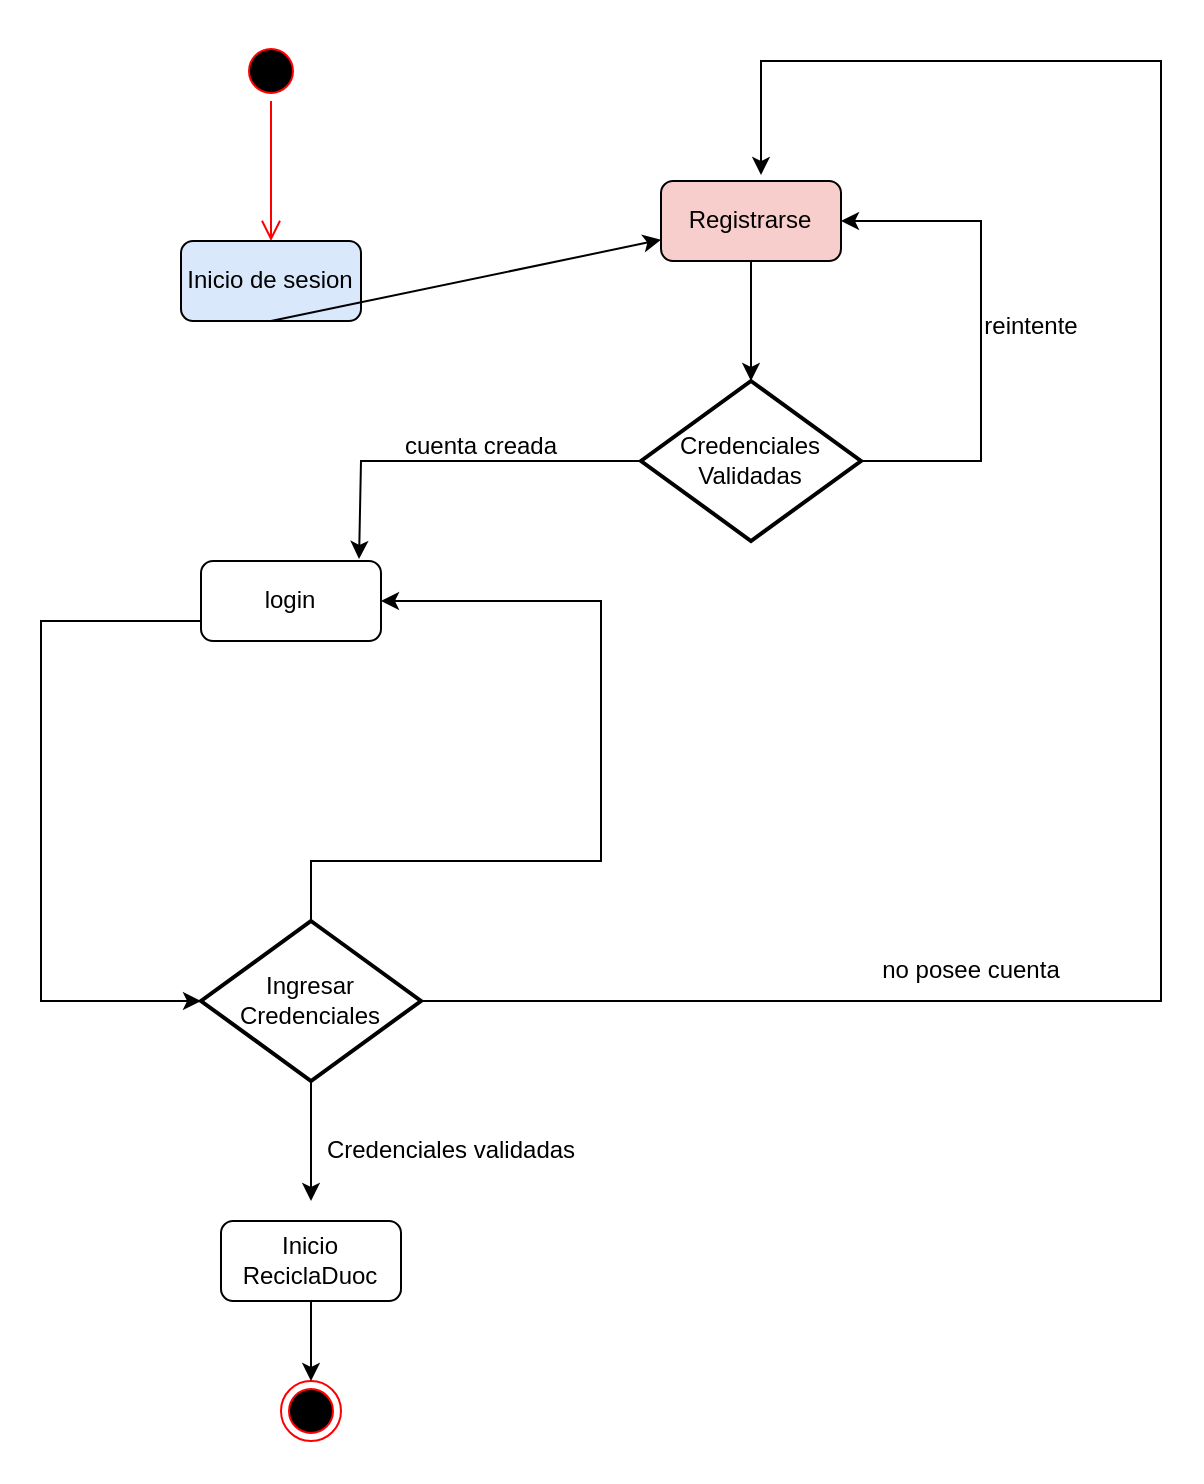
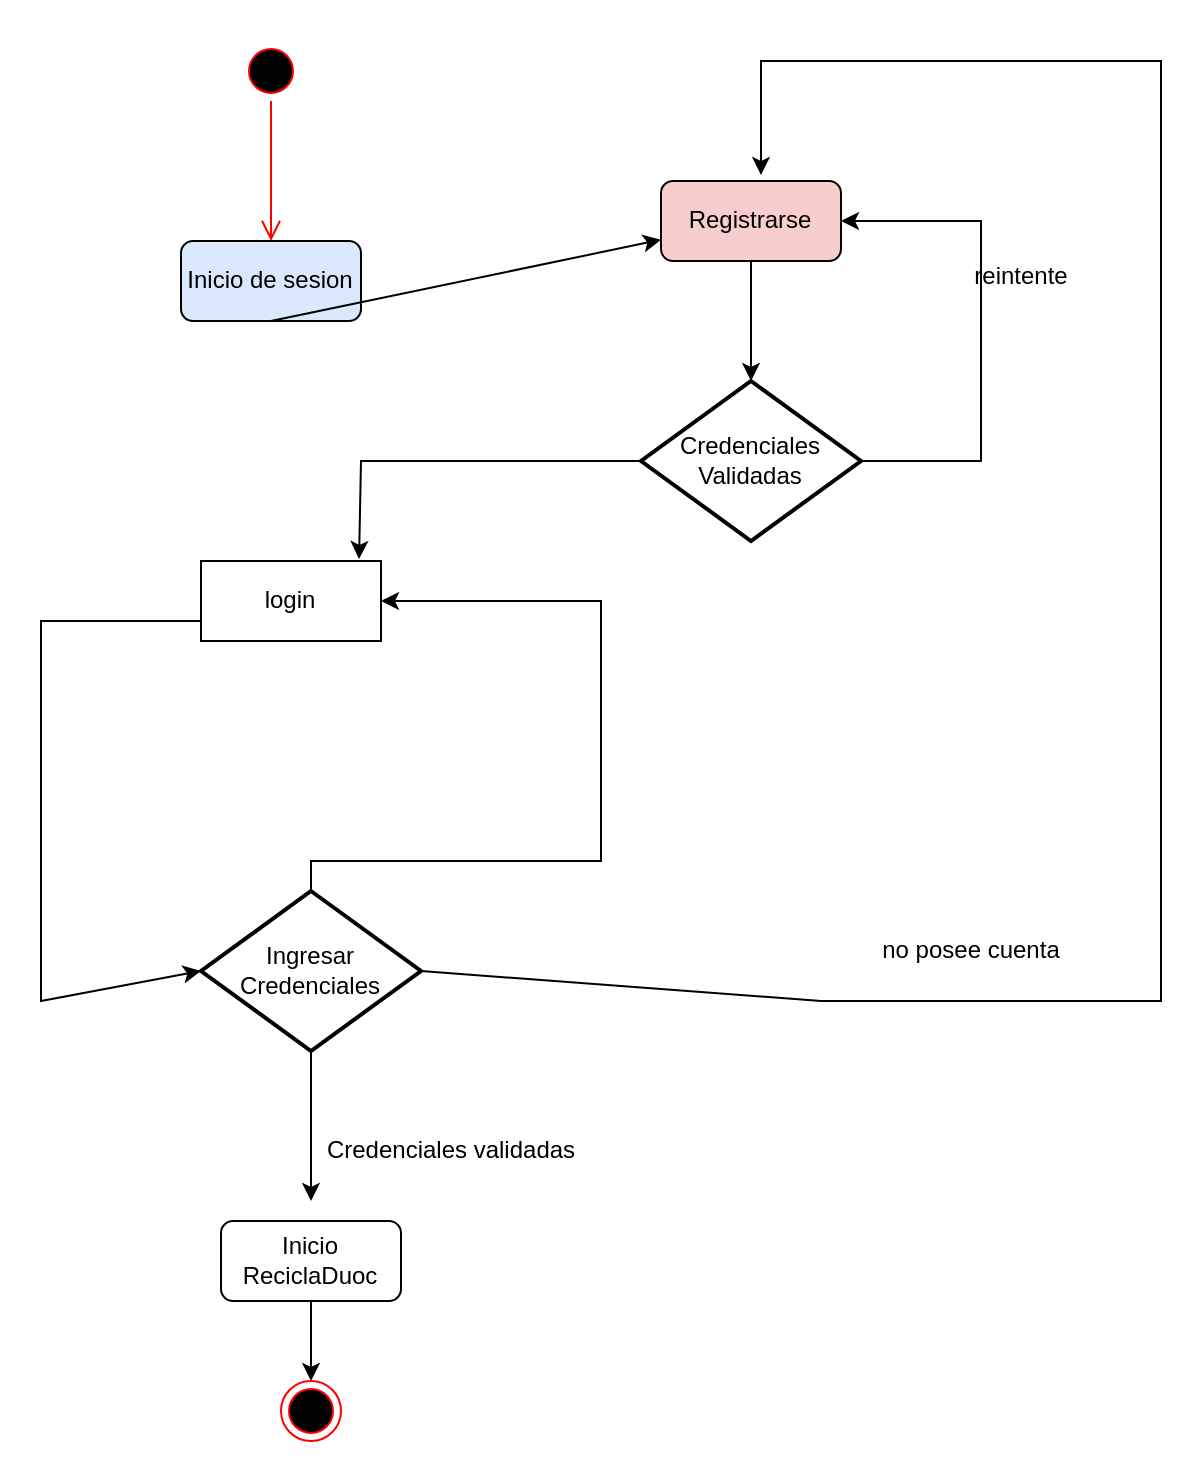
node "reintente": moved (1031, 327) -> (1021, 277)
node "cuenta creada": removed
node "login": shape rounded rectangle -> rectangle
node "no posee cuenta": moved (971, 971) -> (971, 951)
node "Ingresar Credenciales": moved (311, 1001) -> (311, 971)
